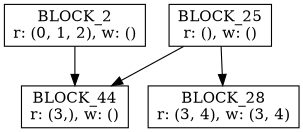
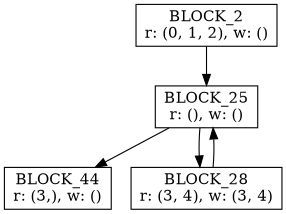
edge "BLOCK_2 r: (0, 1, 2), w: ()" -> "BLOCK_44 r: (3,), w: ()": now "BLOCK_2 r: (0, 1, 2), w: ()" -> "BLOCK_25 r: (), w: ()"
edge "BLOCK_28 r: (3, 4), w: (3, 4)" -> "BLOCK_25 r: (), w: ()": added
